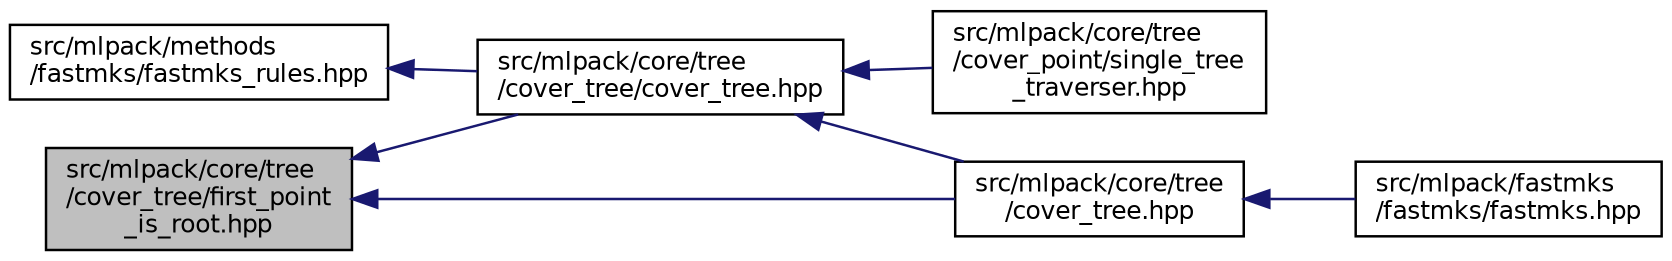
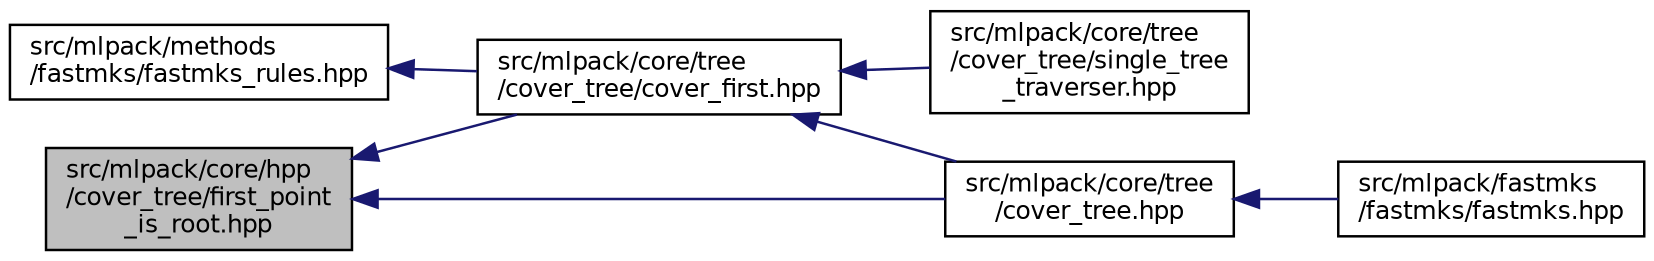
node "src/mlpack/core/tree /cover_point/single_tree _traverser.hpp": label "src/mlpack/core/tree /cover_point/single_tree _traverser.hpp" -> "src/mlpack/core/tree /cover_tree/single_tree _traverser.hpp"
node "src/mlpack/core/tree /cover_tree/cover_tree.hpp": label "src/mlpack/core/tree /cover_tree/cover_tree.hpp" -> "src/mlpack/core/tree /cover_tree/cover_first.hpp"
node "src/mlpack/core/tree /cover_tree/first_point _is_root.hpp": label "src/mlpack/core/tree /cover_tree/first_point _is_root.hpp" -> "src/mlpack/core/hpp /cover_tree/first_point _is_root.hpp"
